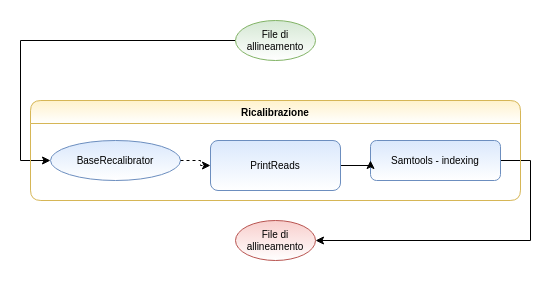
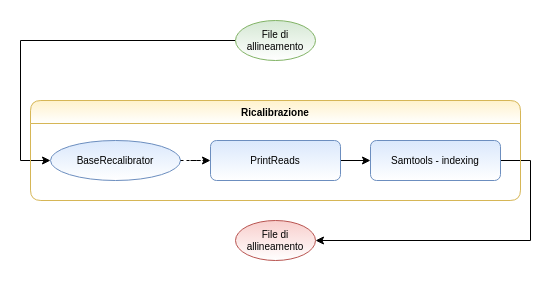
node "PrintReads": size 130x50 -> 130x40
